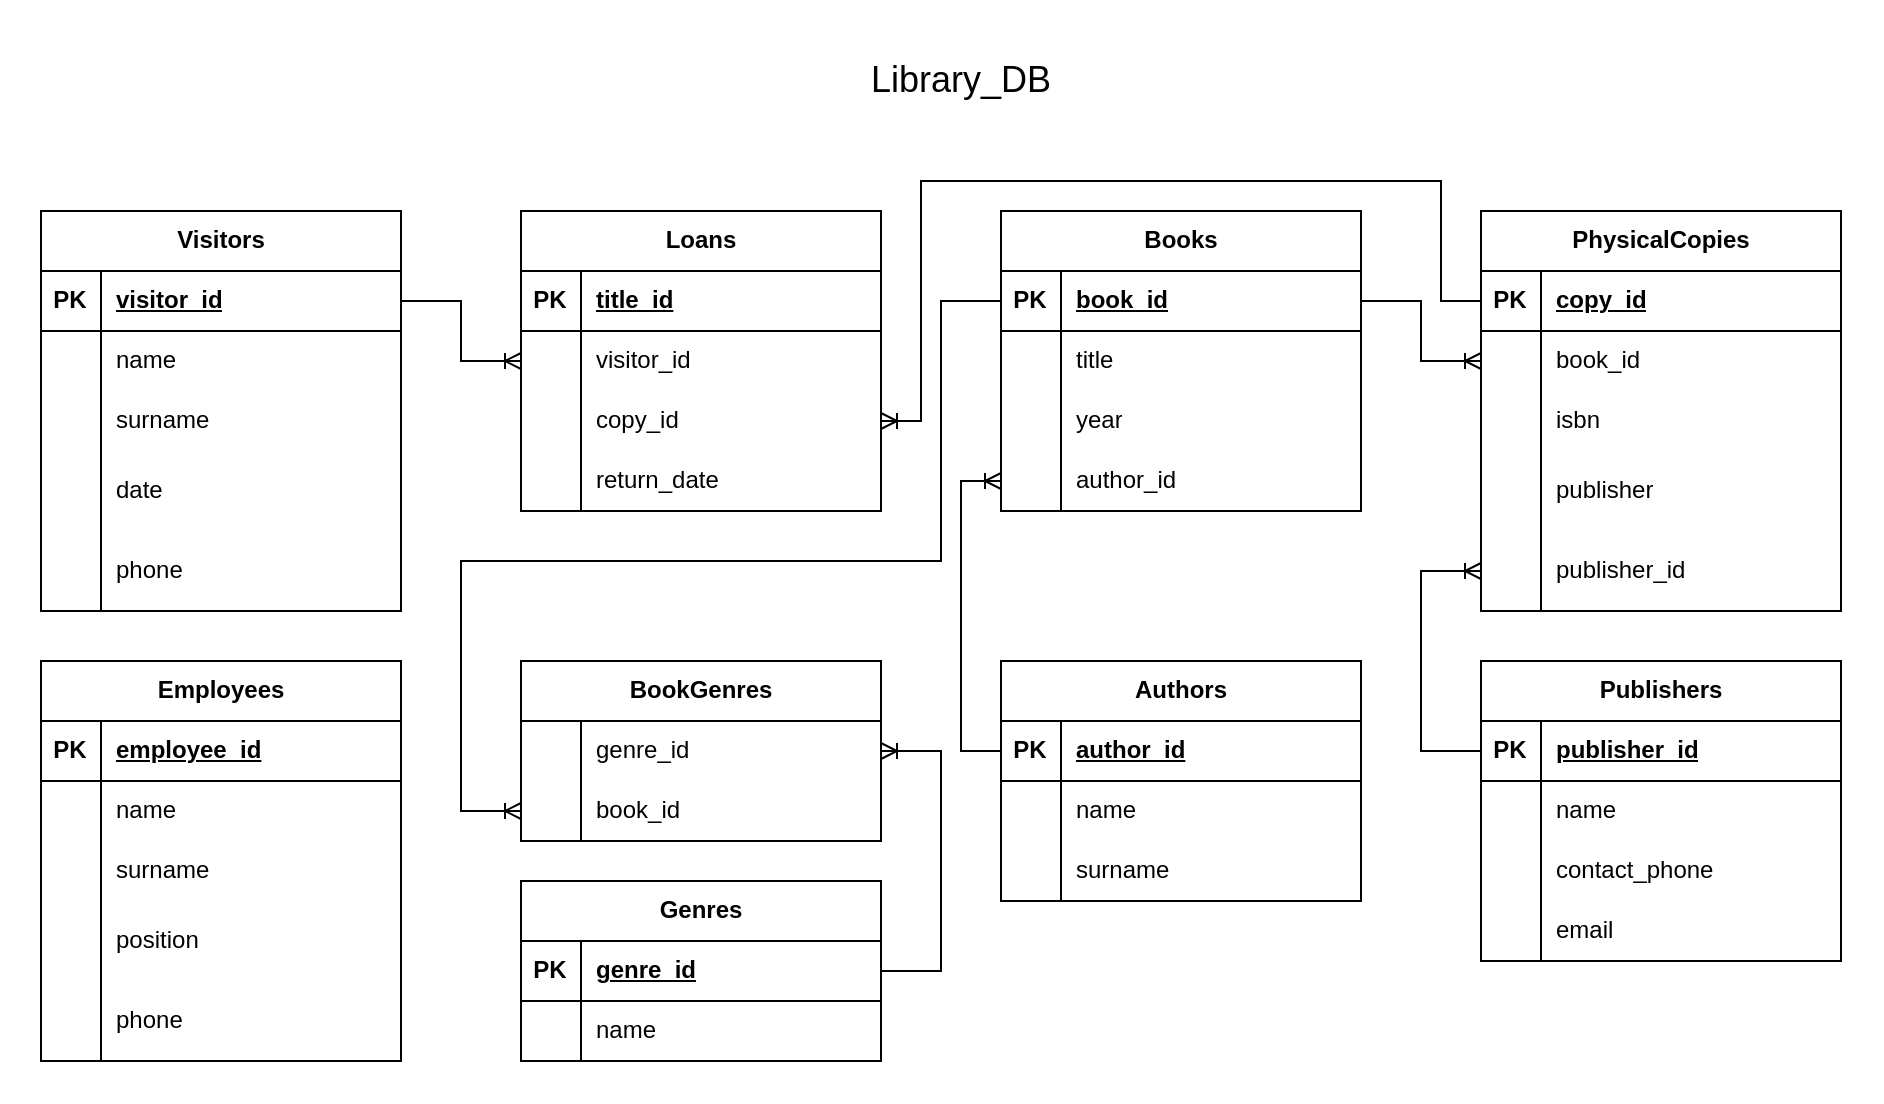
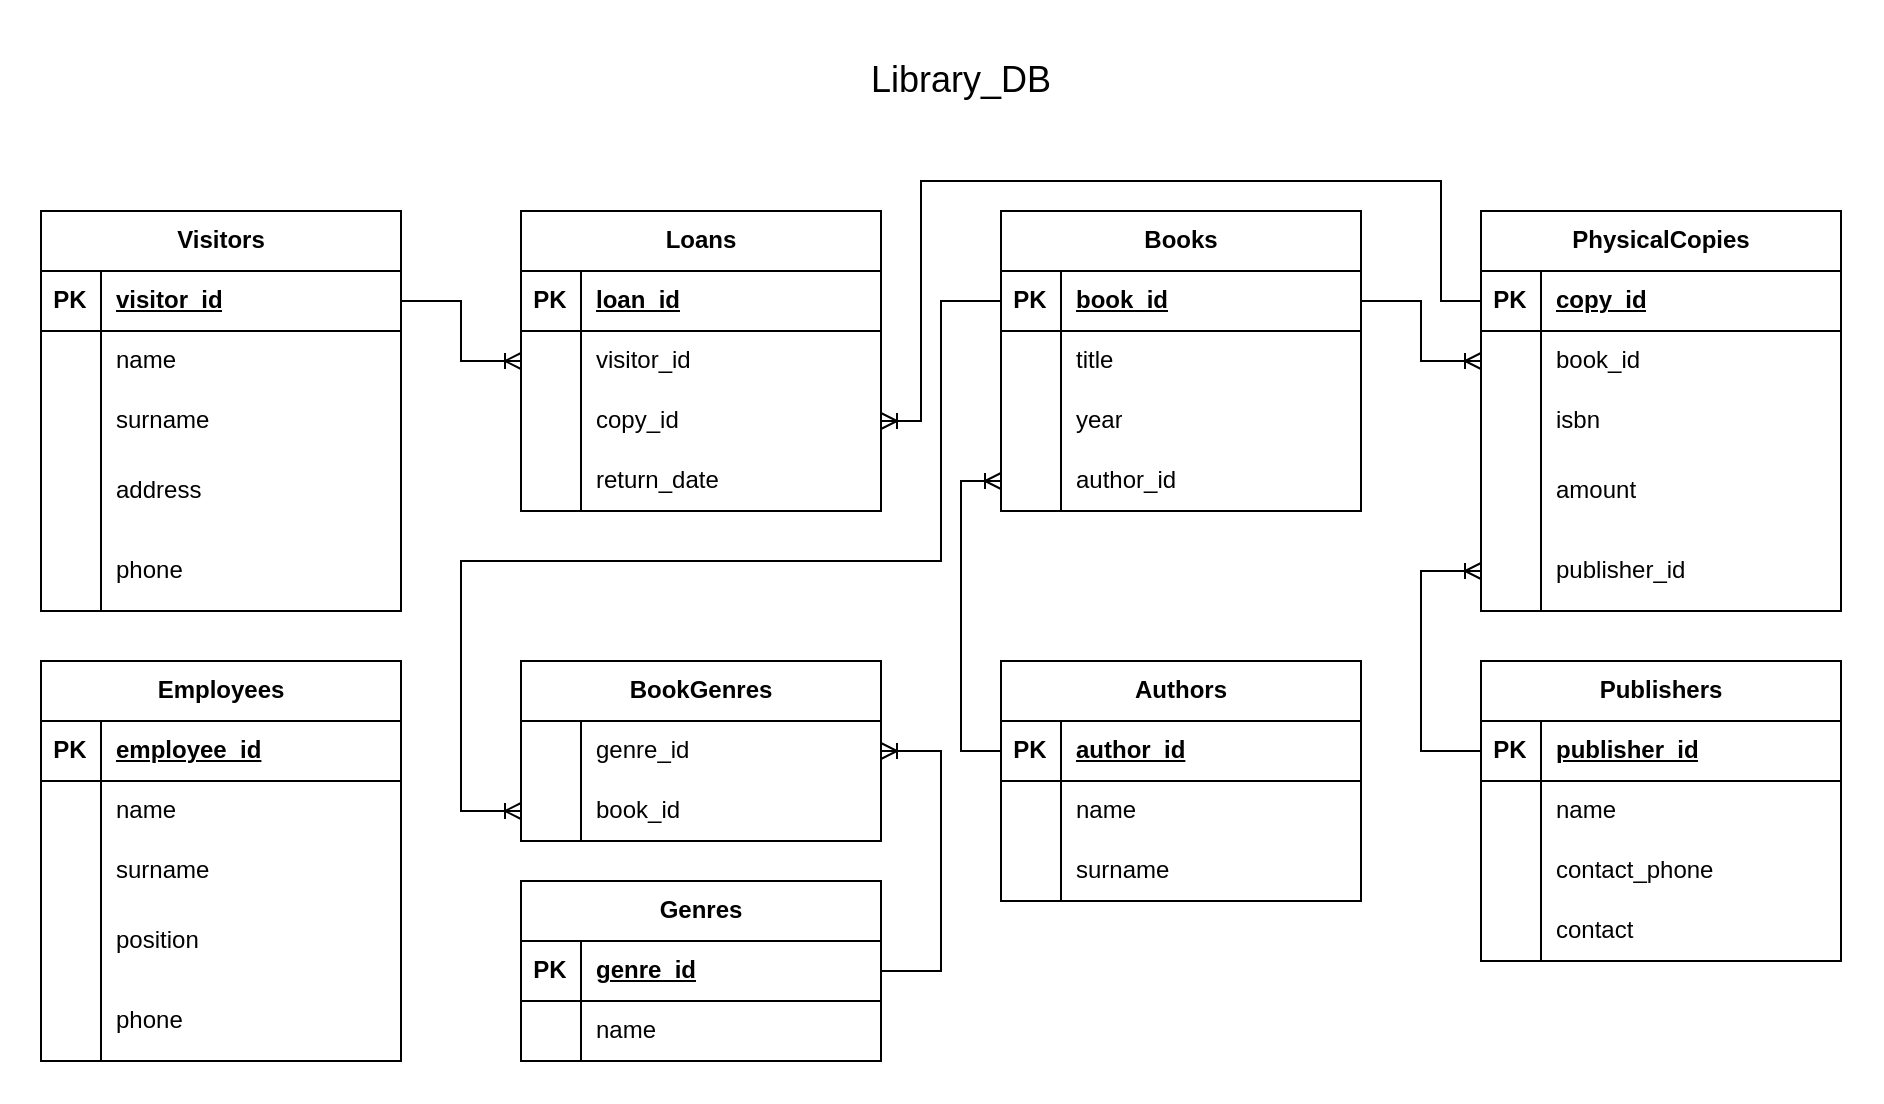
node "title_id": label "title_id" -> "loan_id"
node "date": label "date" -> "address"
node "publisher": label "publisher" -> "amount"
node "email": label "email" -> "contact"
